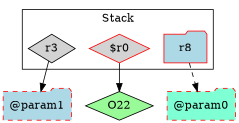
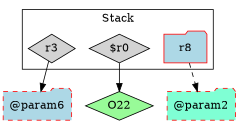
node "$r0": color red -> black
node "@param1": label "@param1" -> "@param6"
node "@param0": label "@param0" -> "@param2"
